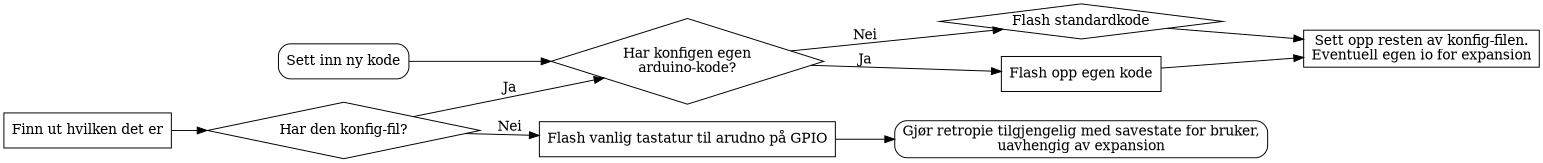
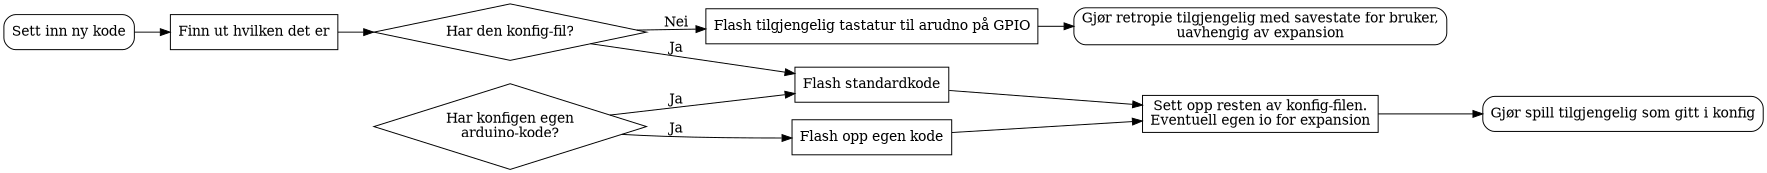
node "Flash standardkode": shape diamond -> box
edge "Har konfigen egen arduino-kode?" -> "Flash standardkode": label "Nei" -> "Ja"
edge "Sett inn ny kode" -> "Har konfigen egen arduino-kode?": now "Sett inn ny kode" -> "Finn ut hvilken det er"
edge "Har den konfig-fil?" -> "Har konfigen egen arduino-kode?": now "Har den konfig-fil?" -> "Flash standardkode"
node "Gjør spill tilgjengelig som gitt i konfig": added
node "Flash vanlig tastatur til arudno på GPIO": label "Flash vanlig tastatur til arudno på GPIO" -> "Flash tilgjengelig tastatur til arudno på GPIO"
